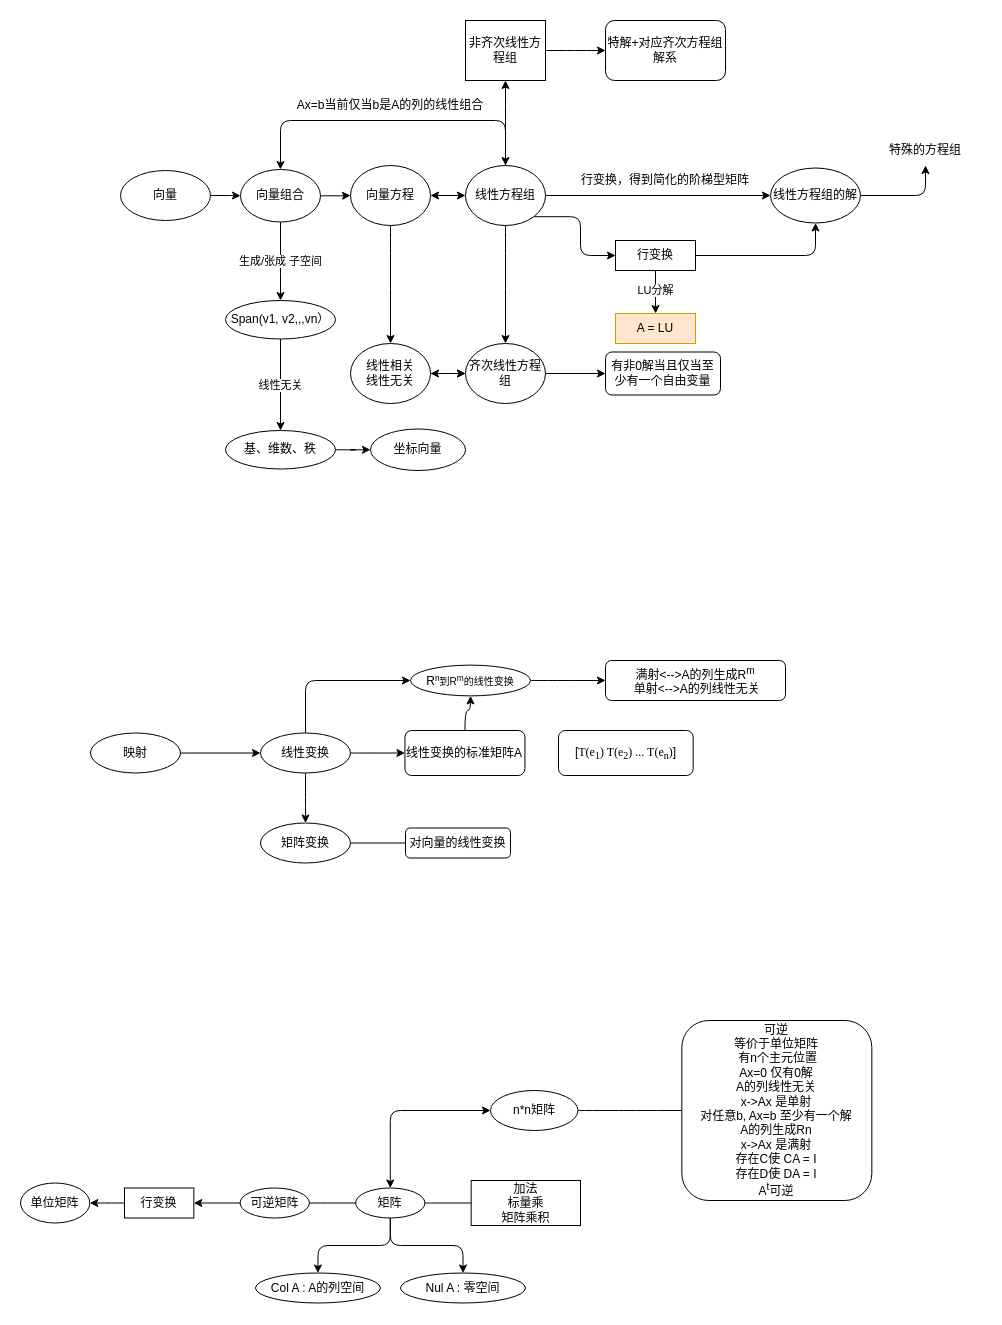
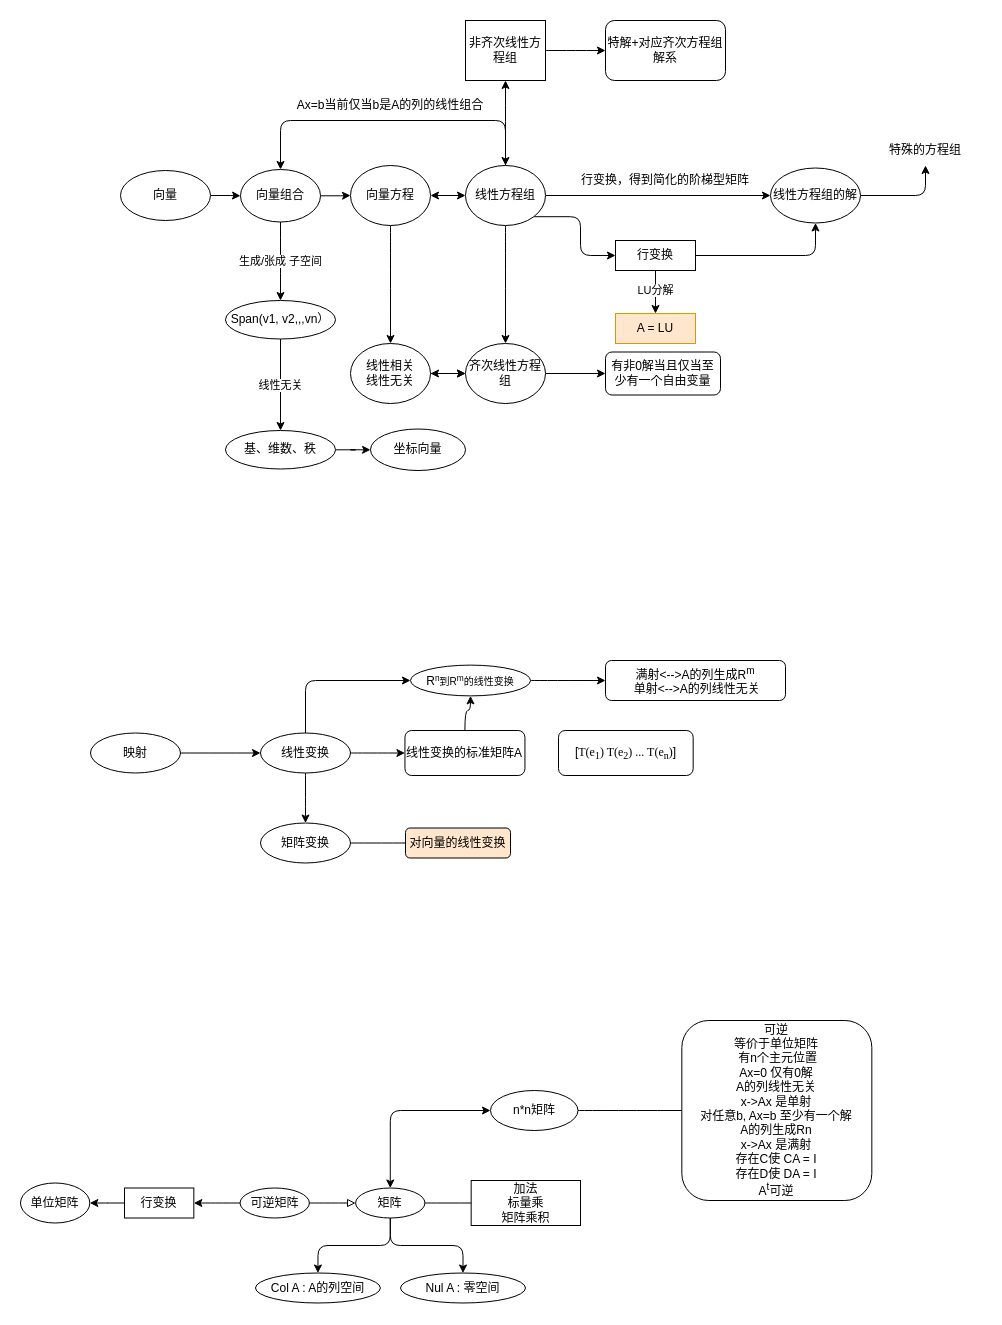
node "对向量的线性变换": fillcolor #ffffff -> #ffe6cc
edge "可逆矩阵" -- "矩阵": arrowhead none -> block
